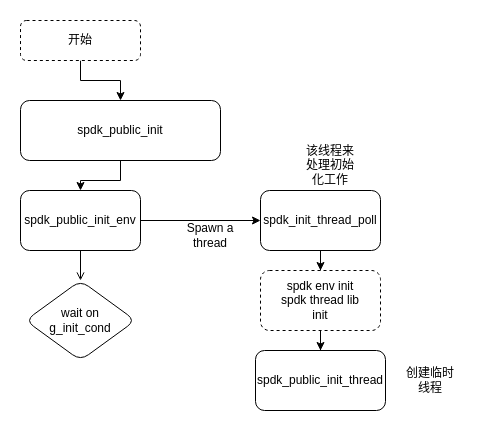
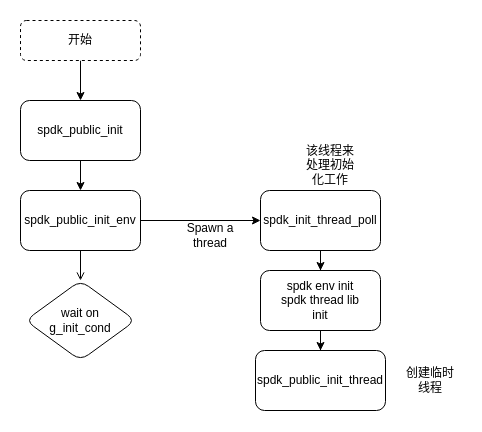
node "spdk_public_init": size 200x60 -> 120x60
node "spdk env init spdk thread lib init": style dashed -> solid
